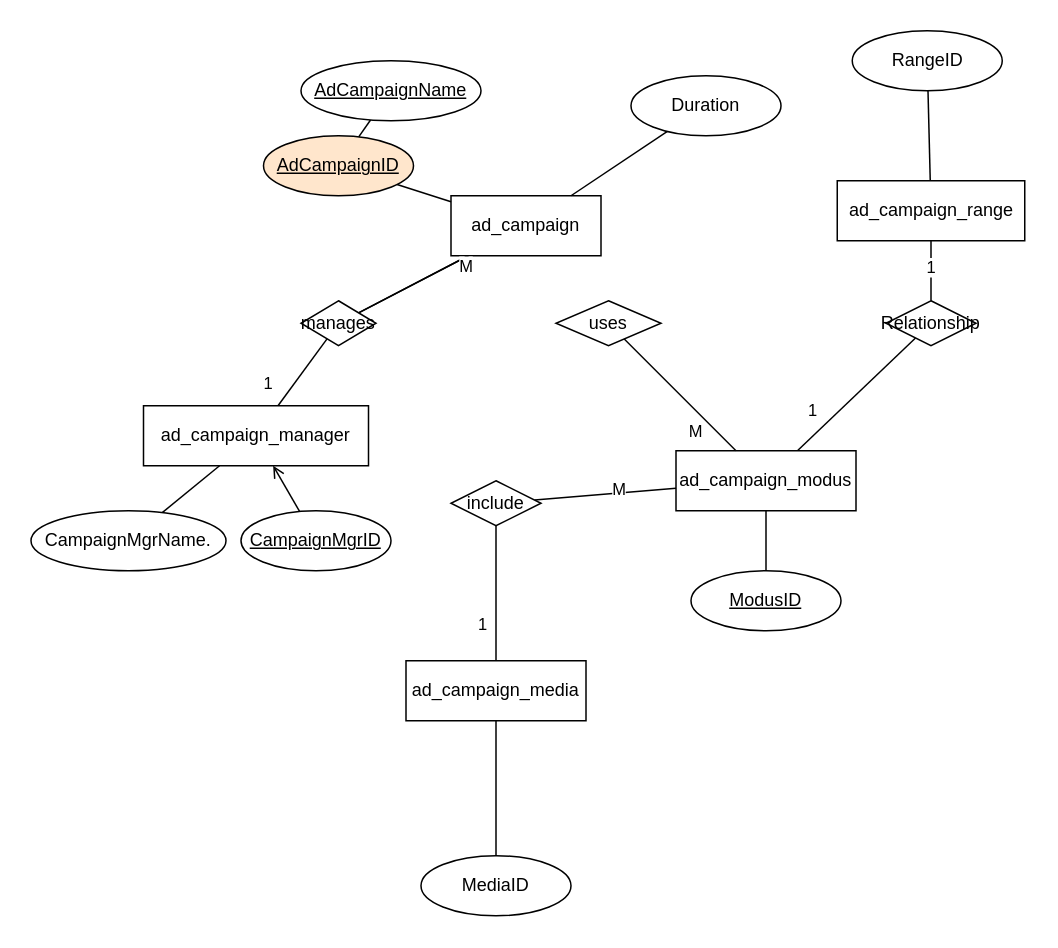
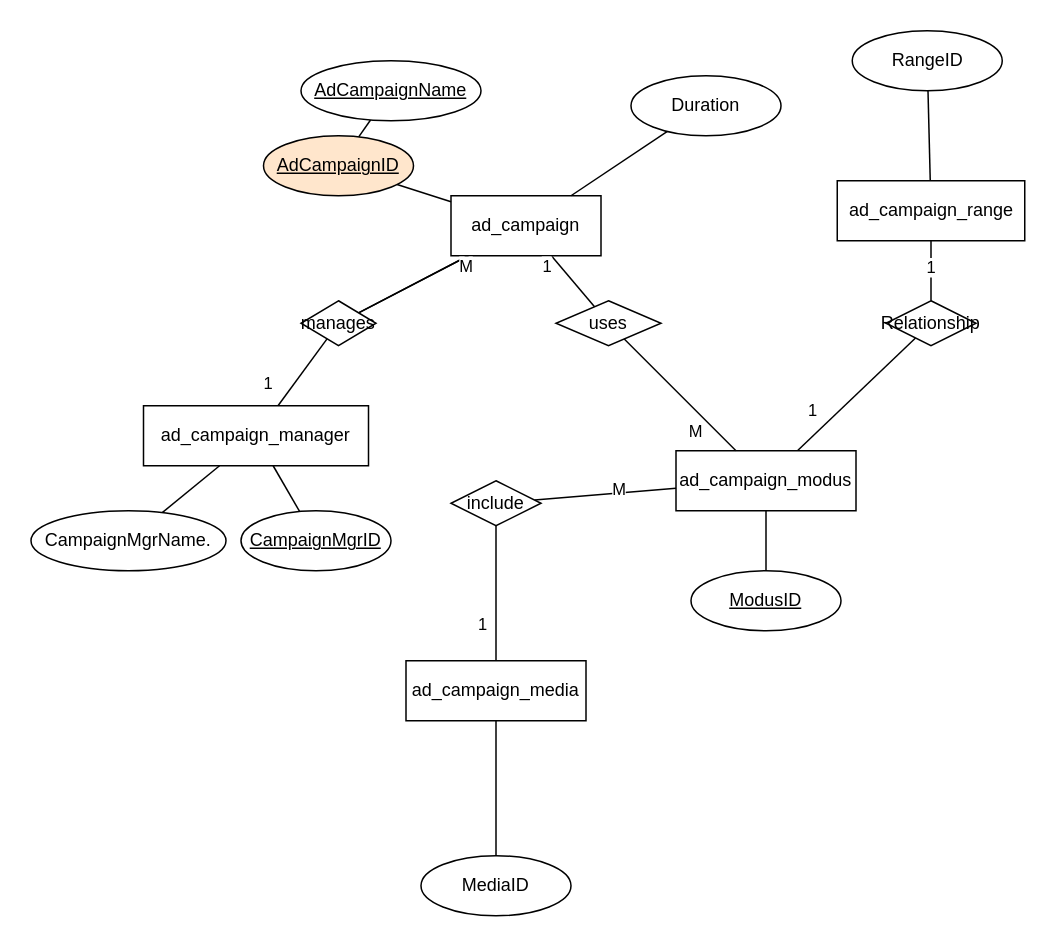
edge "ad_campaign" -- "uses": added, label "1"
edge "CampaignMgrID" -> "ad_campaign_manager": arrowhead open -> none
